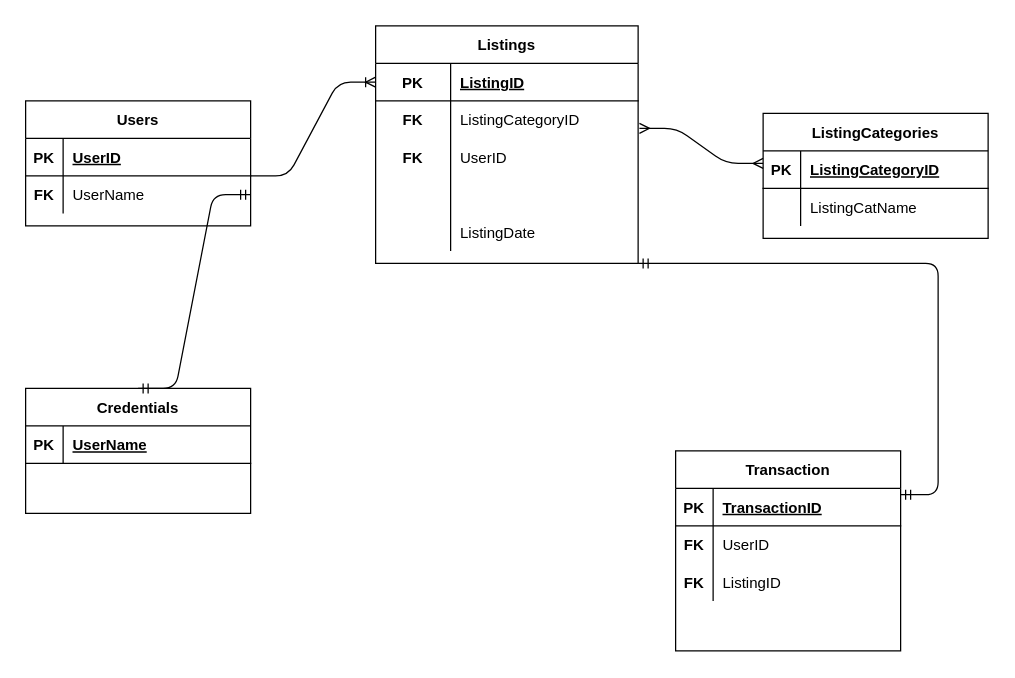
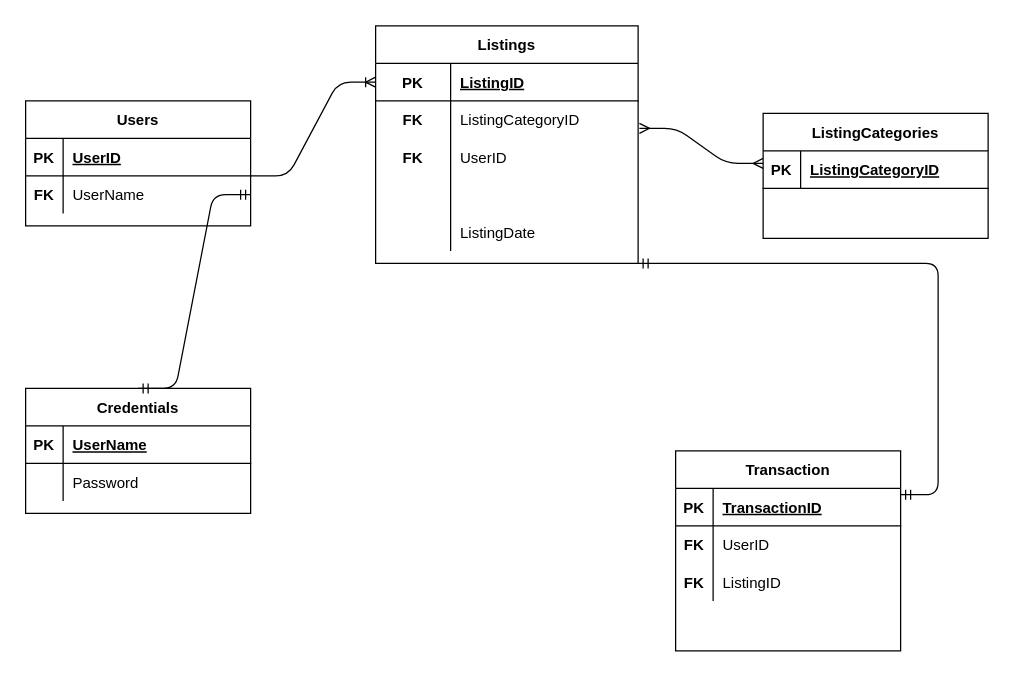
node "ListingCatName": removed
node "Password": added
